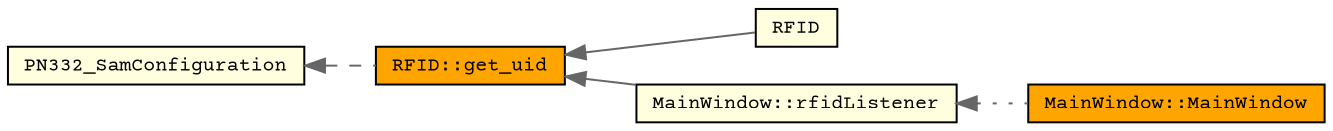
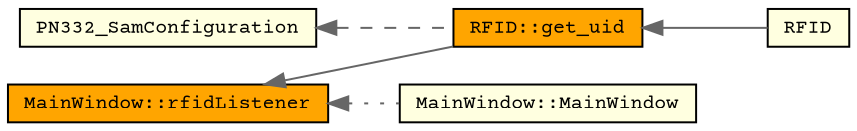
edge "MainWindow::rfidListener" -> "RFID::get_uid": reversed
node "MainWindow::rfidListener": fillcolor lightyellow -> orange
node "MainWindow::MainWindow": fillcolor orange -> lightyellow
